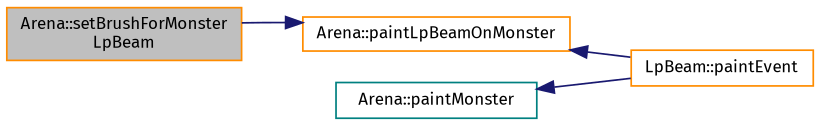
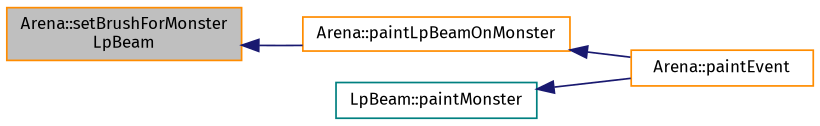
edge "Arena::setBrushForMonster LpBeam" -> "Arena::paintLpBeamOnMonster": reversed
node "LpBeam::paintEvent": label "LpBeam::paintEvent" -> "Arena::paintEvent"
node "Arena::paintMonster": label "Arena::paintMonster" -> "LpBeam::paintMonster"
